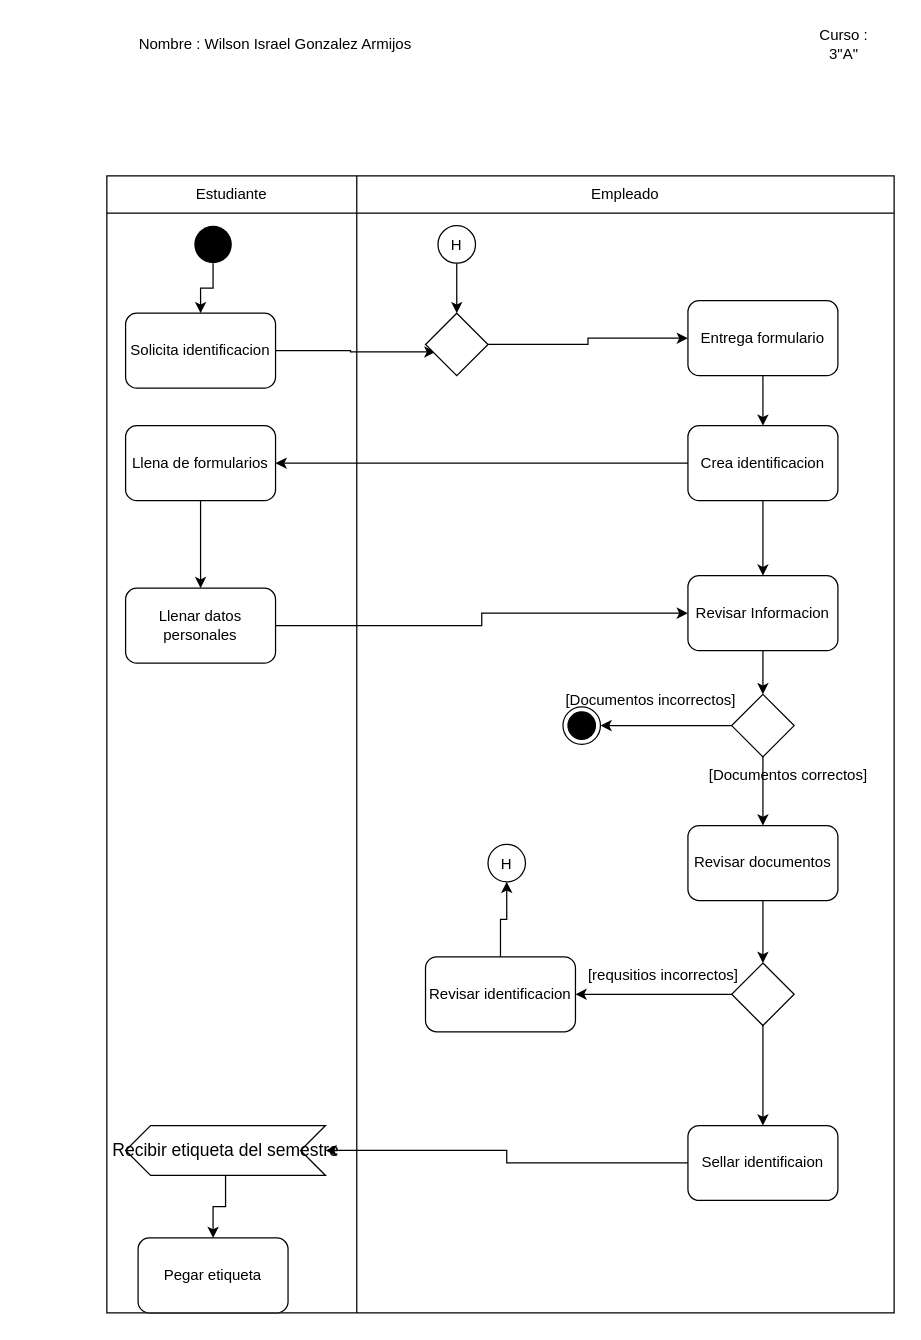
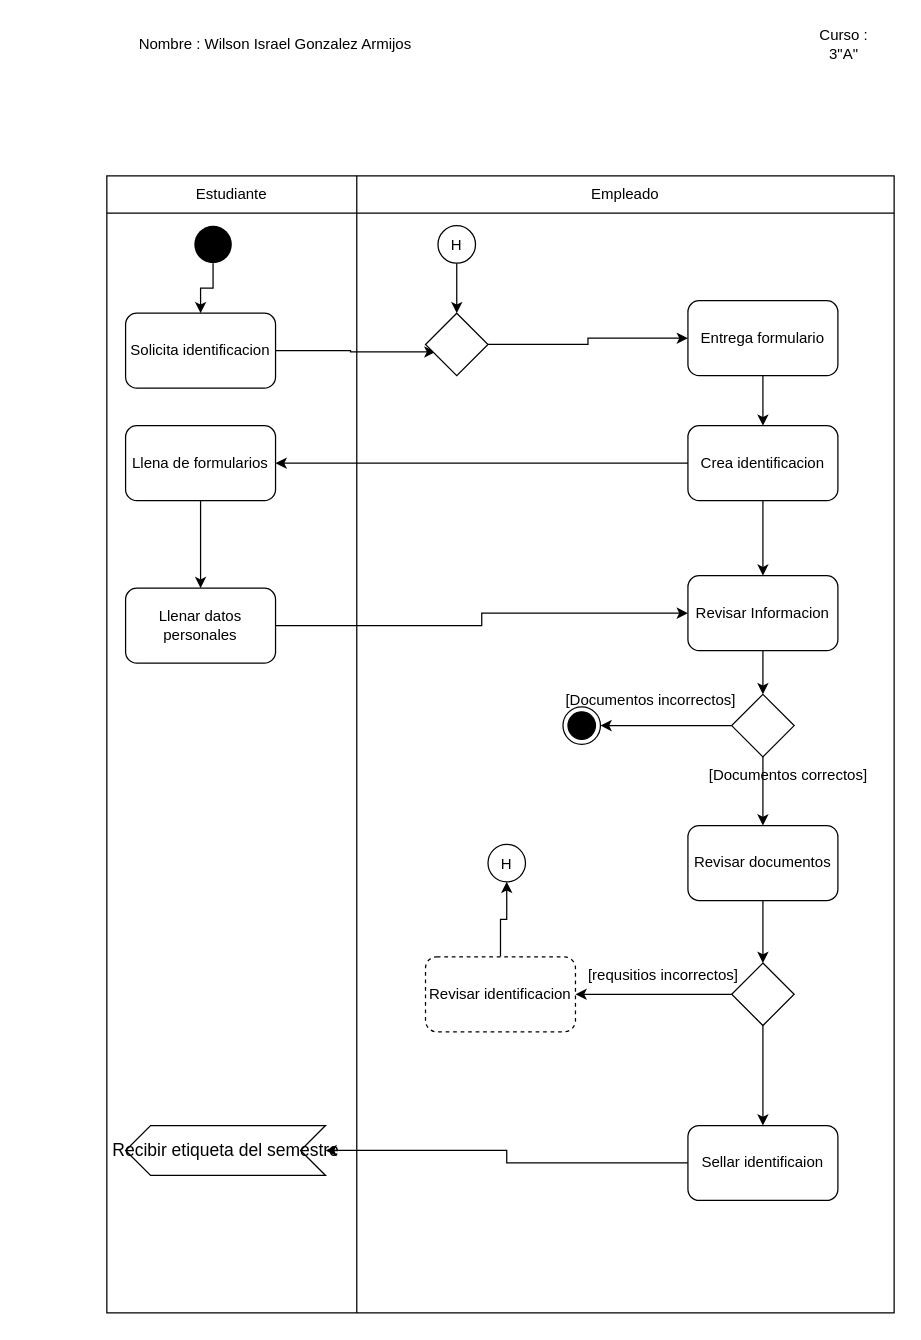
node "Revisar identificacion": style solid -> dashed
edge "Recibir etiqueta del semestre" -> "Pegar etiqueta": removed
node "Pegar etiqueta": removed
